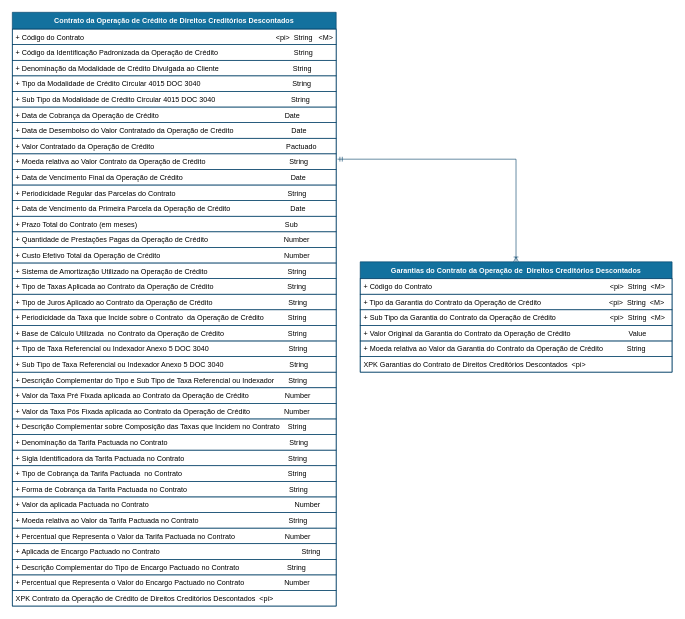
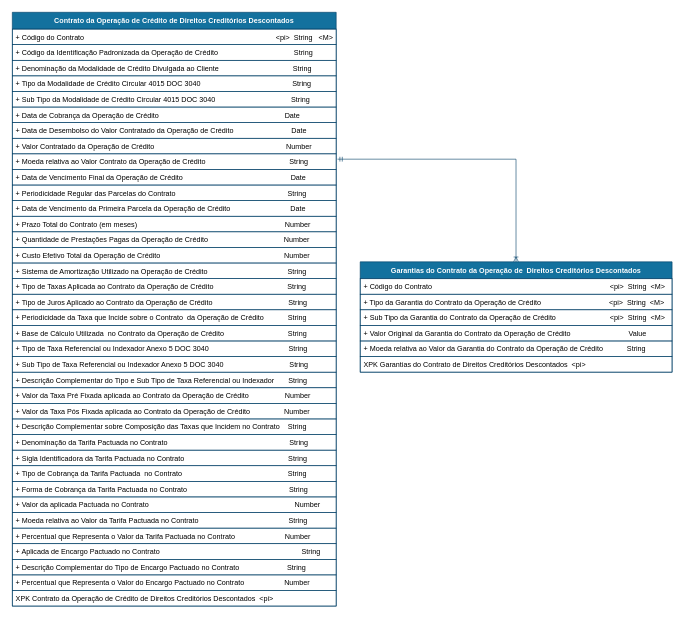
node "+ Valor Contratado da Operação de Crédito Pactuado": label "+ Valor Contratado da Operação de Crédito Pactuado" -> "+ Valor Contratado da Operação de Crédito Number"
node "+ Prazo Total do Contrato (em meses) Sub": label "+ Prazo Total do Contrato (em meses) Sub" -> "+ Prazo Total do Contrato (em meses) Number"
